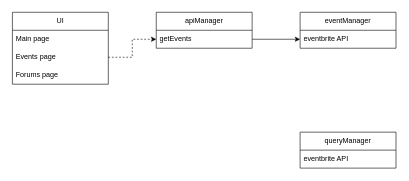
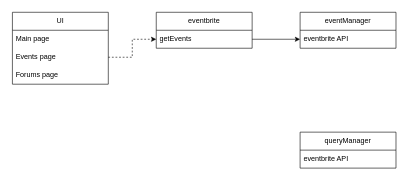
node "apiManager": label "apiManager" -> "eventbrite"
